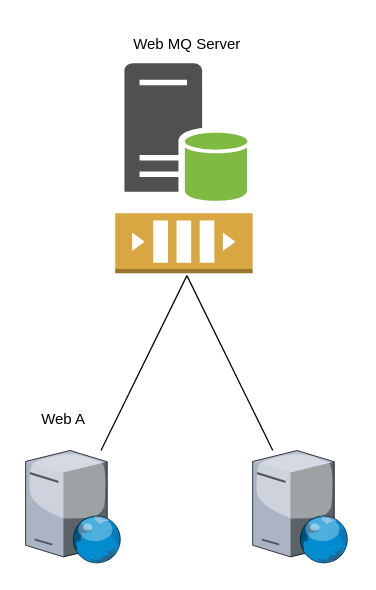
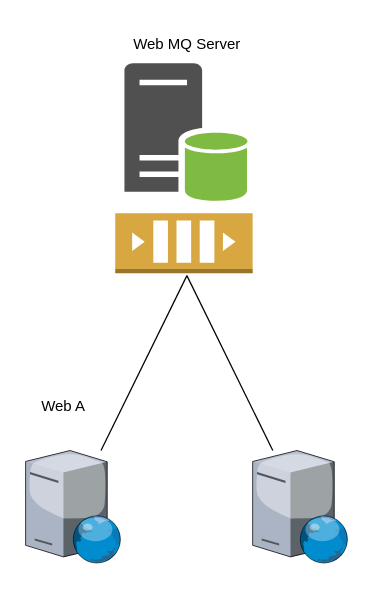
node "Web A": moved (63, 419) -> (63, 407)
